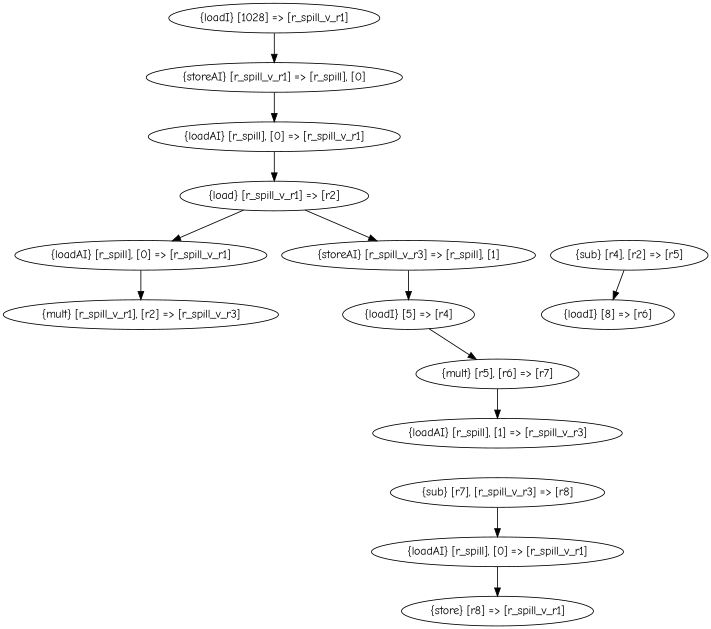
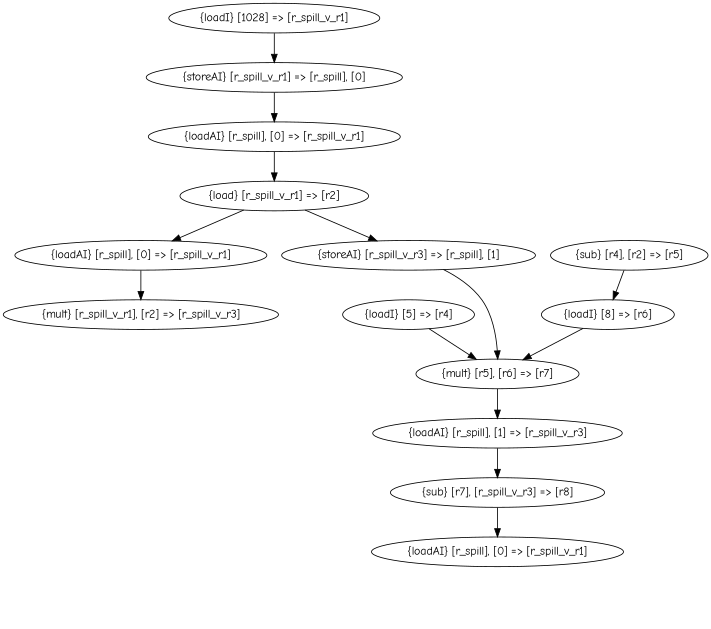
edge "{storeAI} [r_spill_v_r3] => [r_spill], [1]" -> "{loadI} [5] => [r4]": now "{storeAI} [r_spill_v_r3] => [r_spill], [1]" -> "{mult} [r5], [r6] => [r7]"
edge "{loadI} [8] => [r6]" -> "{mult} [r5], [r6] => [r7]": added
edge "{loadAI} [r_spill], [1] => [r_spill_v_r3]" -> "{sub} [r7], [r_spill_v_r3] => [r8]": added
node "{store} [r8] => [r_spill_v_r1]": removed
